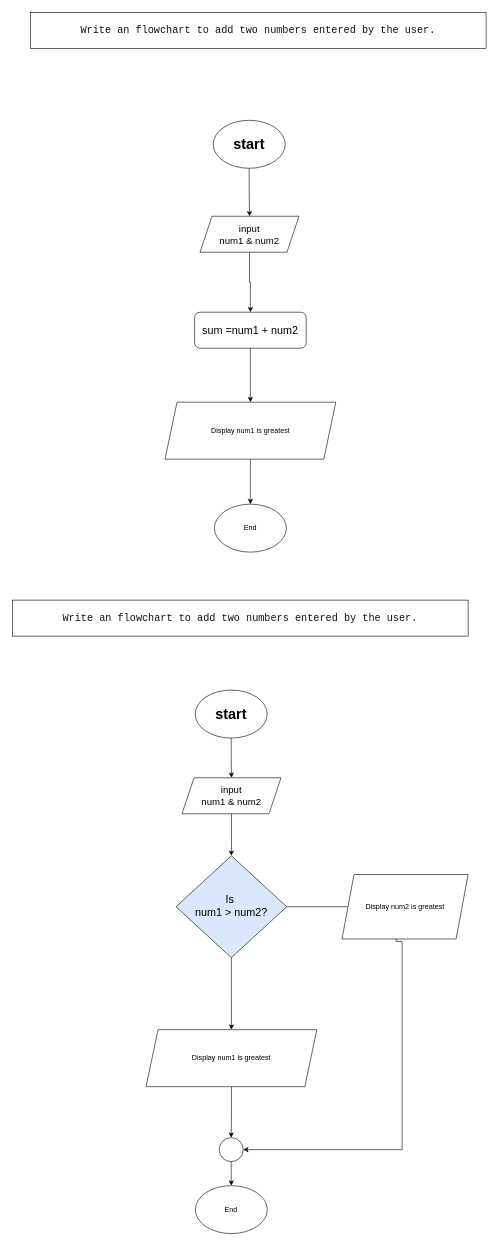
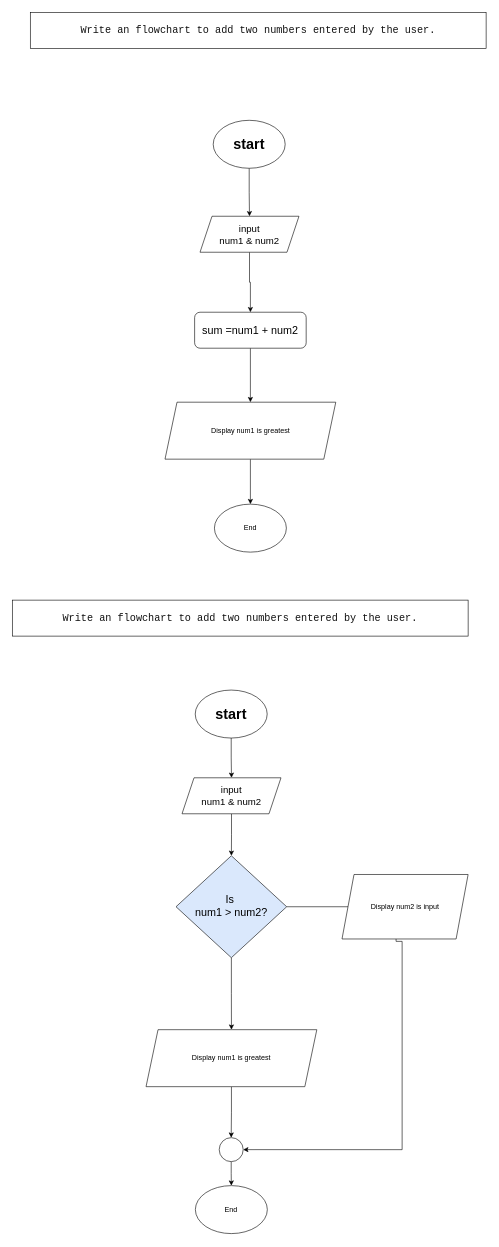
node "Display num2 is greatest": label "Display num2 is greatest" -> "Display num2 is input"
